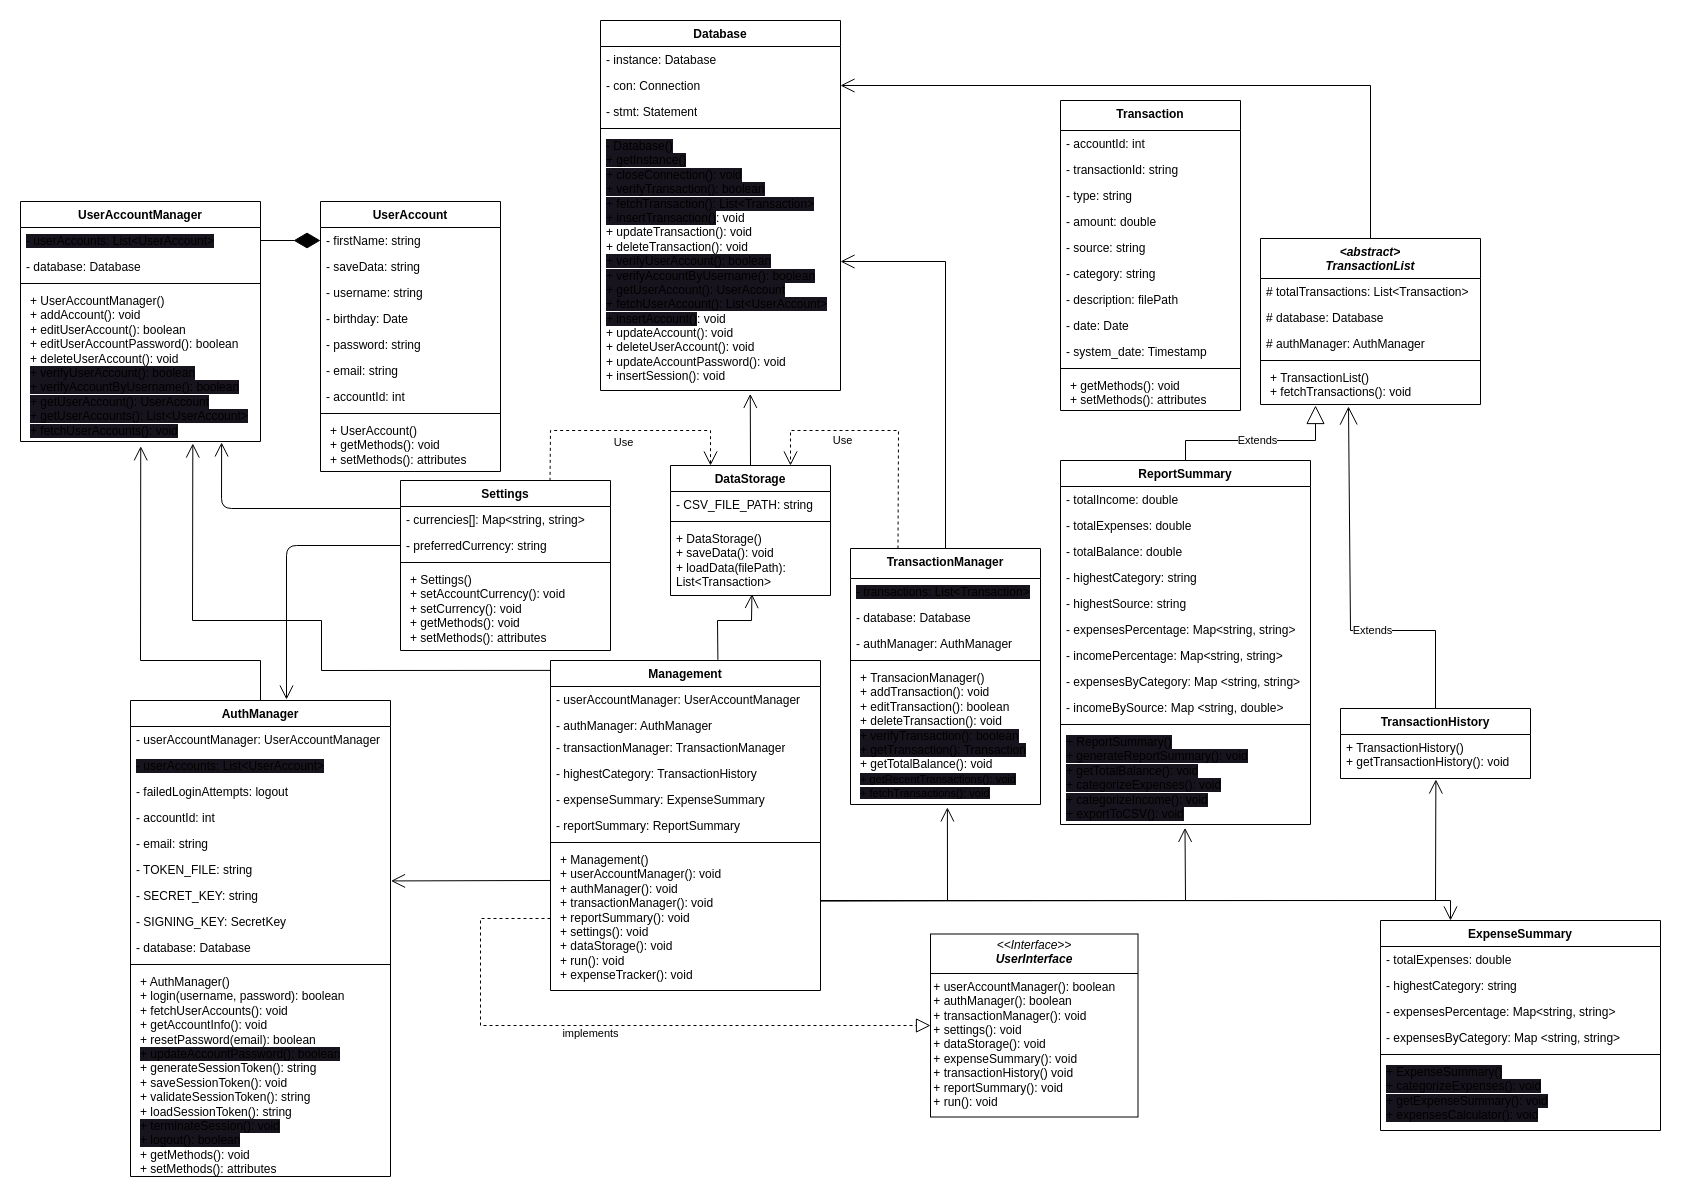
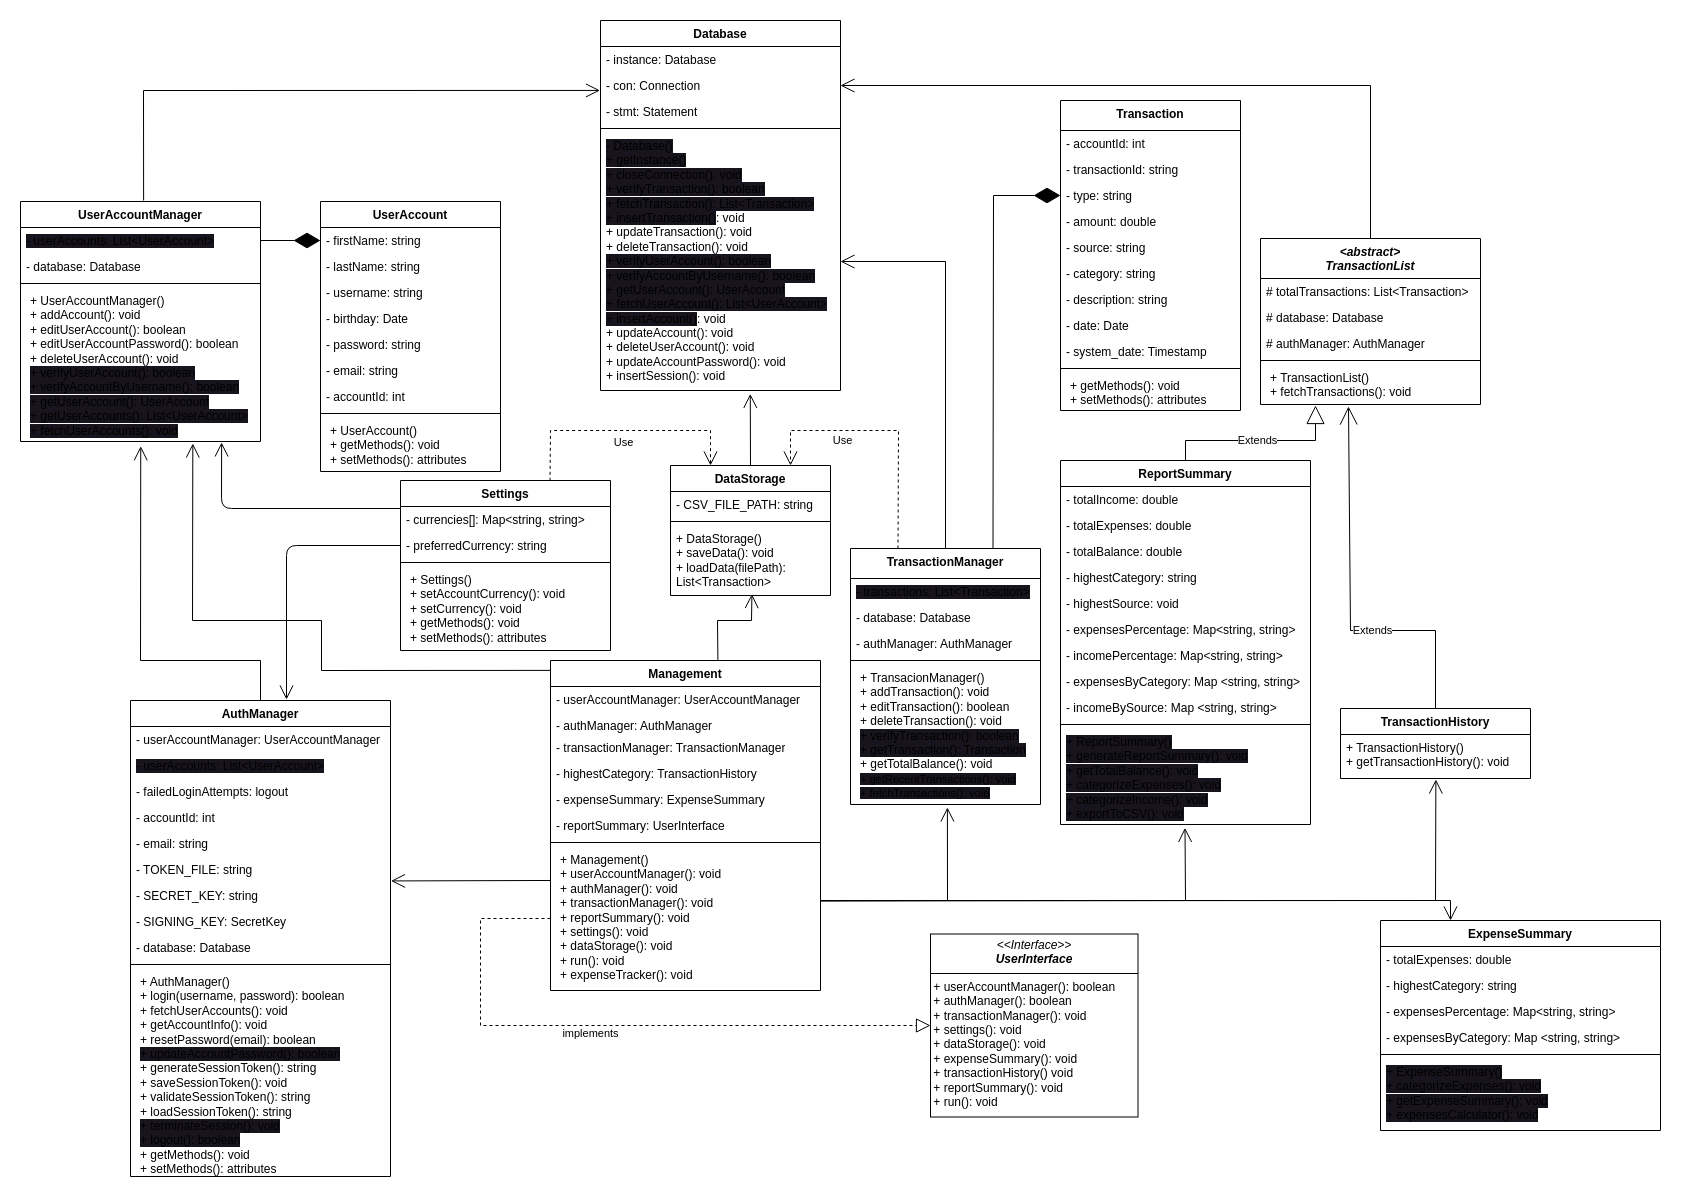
edge "UserAccountManager" -> "- con: Connection": added
node "- saveData: string": label "- saveData: string" -> "- lastName: string"
node "- description: filePath": label "- description: filePath" -> "- description: string"
edge "TransactionManager" -> "- type: string": added
node "- highestSource: string": label "- highestSource: string" -> "- highestSource: void"
node "- incomeBySource: Map <string, double>": label "- incomeBySource: Map <string, double>" -> "- incomeBySource: Map <string, string>"
node "- reportSummary: ReportSummary": label "- reportSummary: ReportSummary" -> "- reportSummary: UserInterface"
